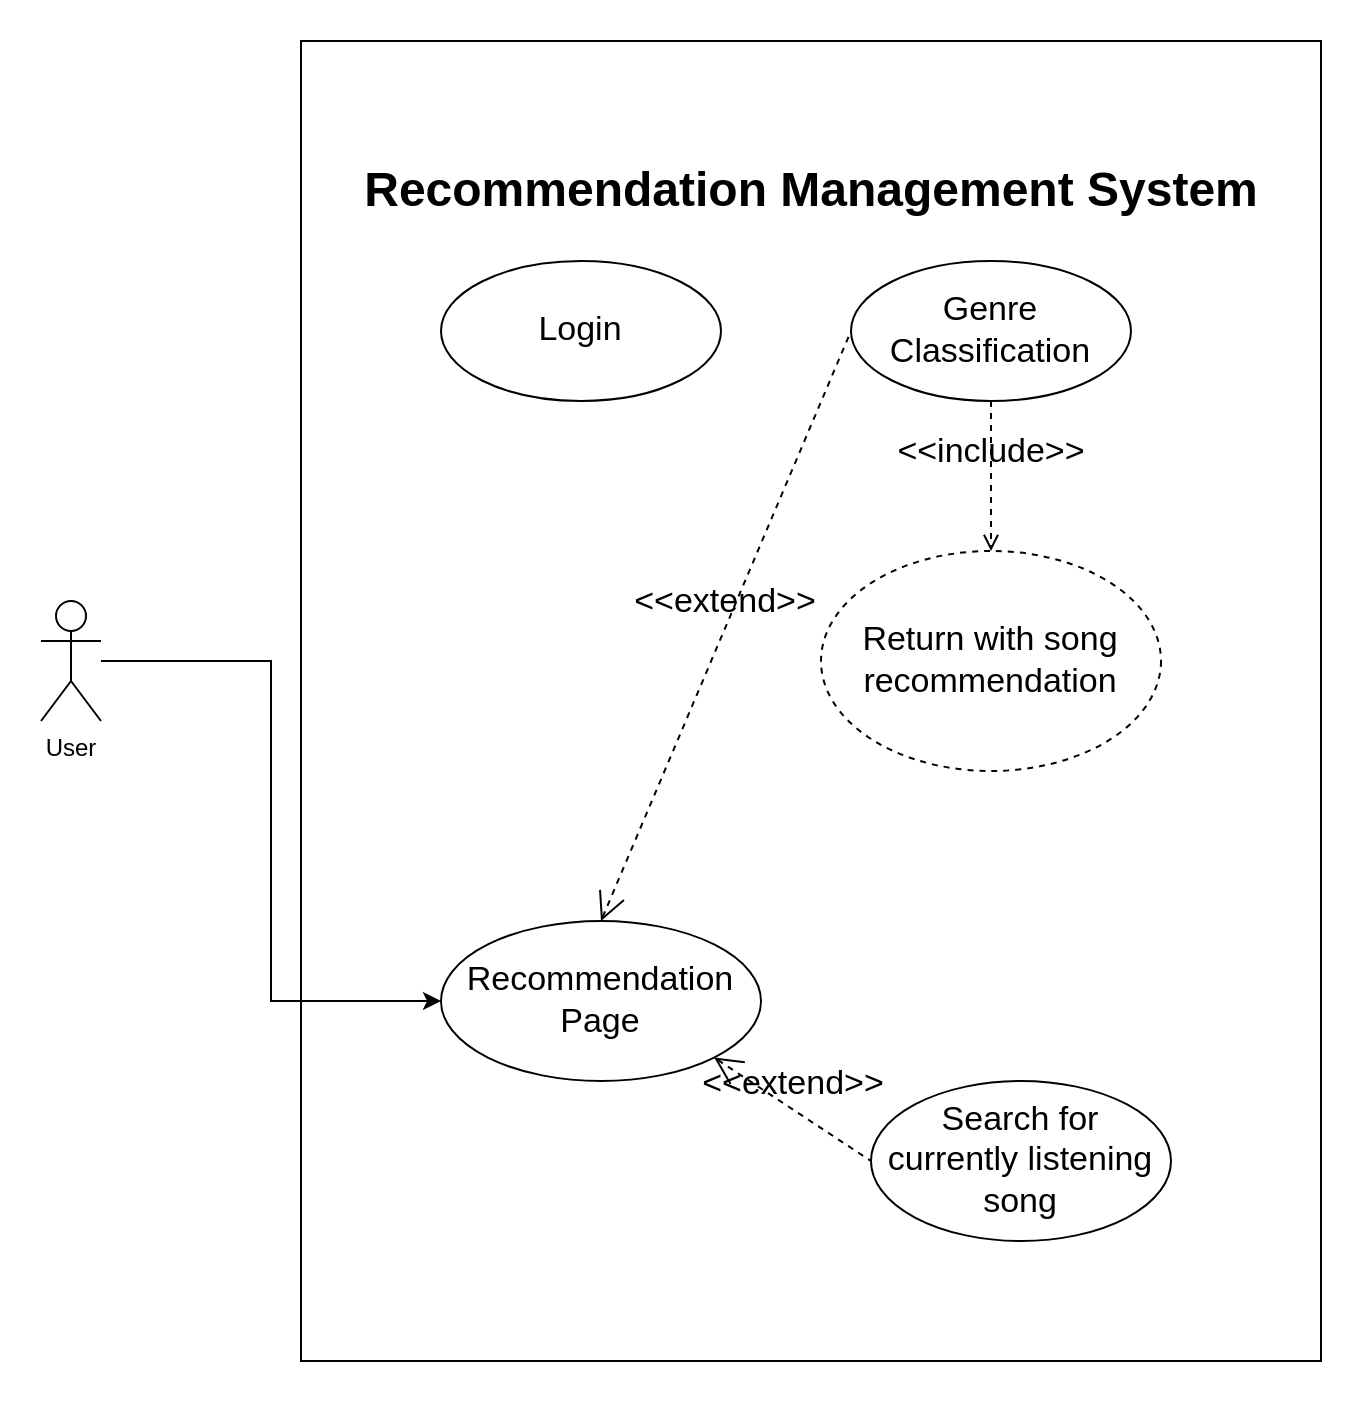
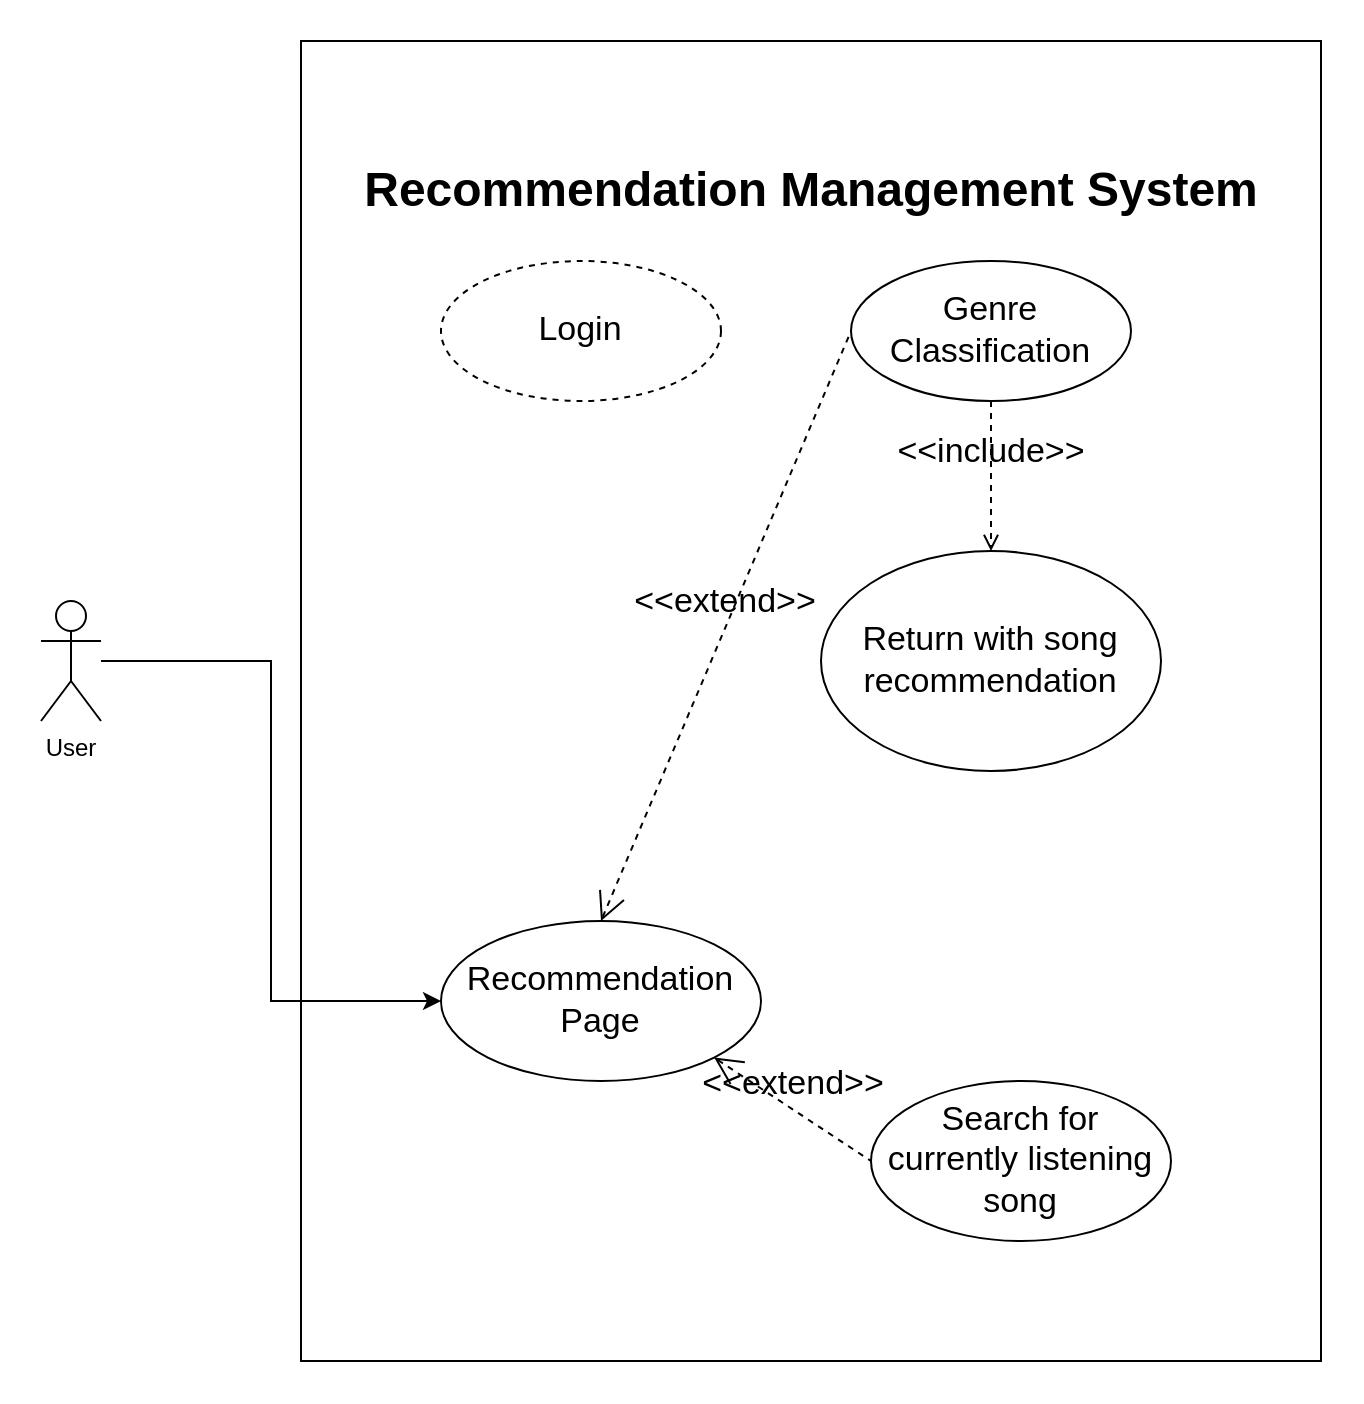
node "Login": style solid -> dashed
node "Return with song recommendation": style dashed -> solid
